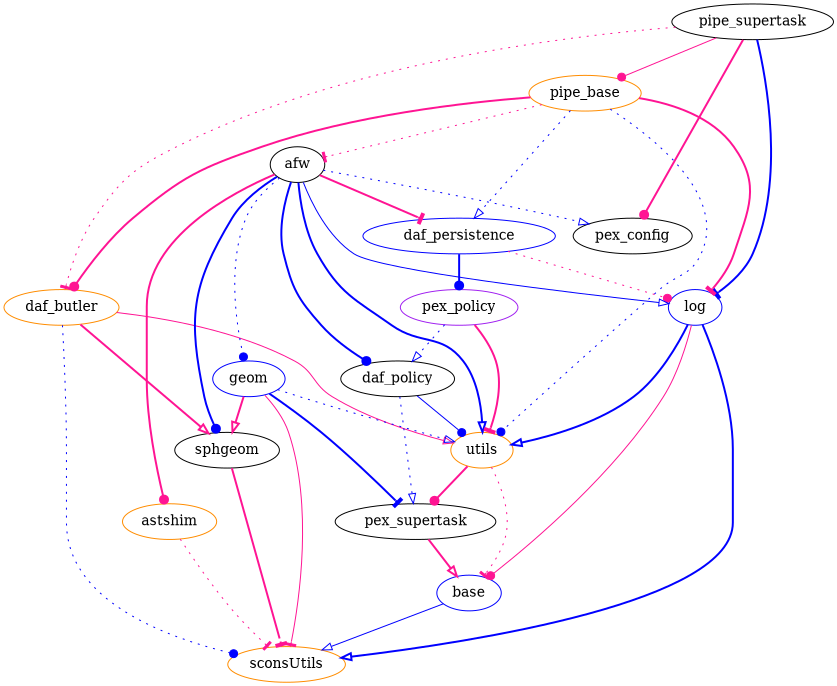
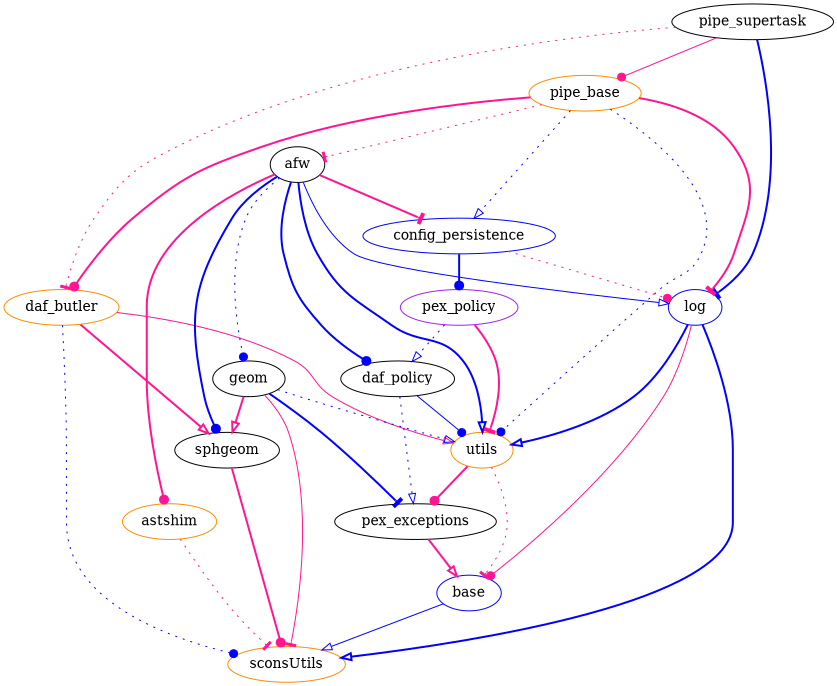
node "daf_persistence": label "daf_persistence" -> "config_persistence"
node "pex_config": removed
node "geom": color blue -> black
node "pex_supertask": label "pex_supertask" -> "pex_exceptions"
edge "sphgeom" -> "sconsUtils": arrowhead tee -> dot
